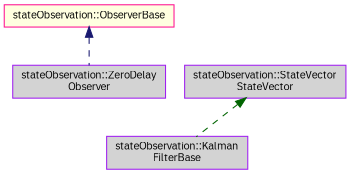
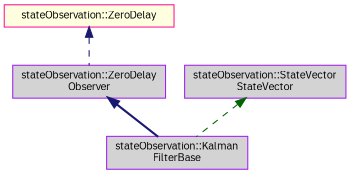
node "stateObservation::ObserverBase": label "stateObservation::ObserverBase" -> "stateObservation::ZeroDelay"
edge "stateObservation::Kalman FilterBase" -> "stateObservation::ZeroDelay Observer": added
